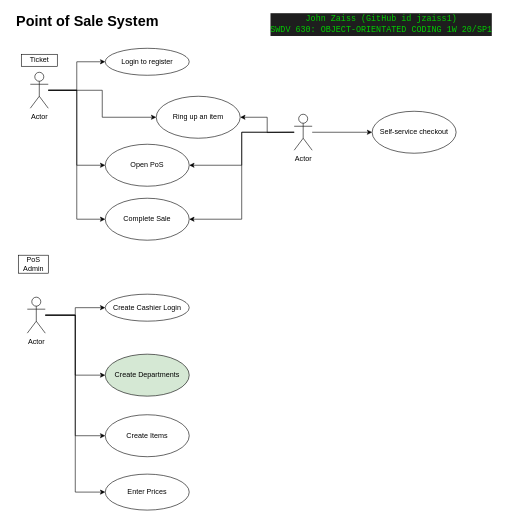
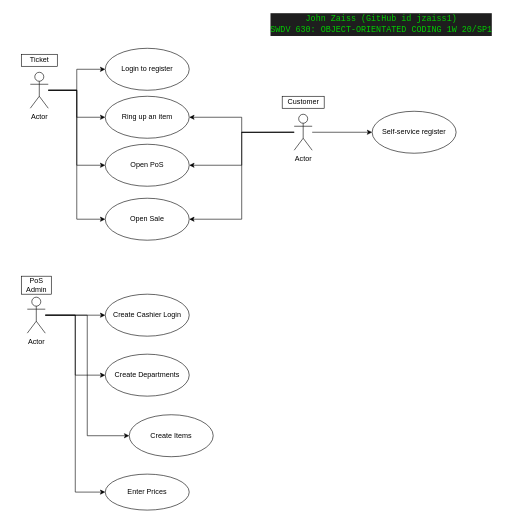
node "Point of Sale System": removed
node "Login to register": size 84x27 -> 84x42
node "Customer": added
node "Ring up an item": moved (198, 117) -> (147, 117)
node "Self-service checkout": label "Self-service checkout" -> "Self-service register"
node "Complete Sale": label "Complete Sale" -> "Open Sale"
node "PoS Admin": moved (33, 264) -> (36, 285)
node "Create Cashier Login": size 84x27 -> 84x42
node "Create Departments": fillcolor #d5e8d4 -> #ffffff
node "Create Items": moved (147, 436) -> (171, 436)
